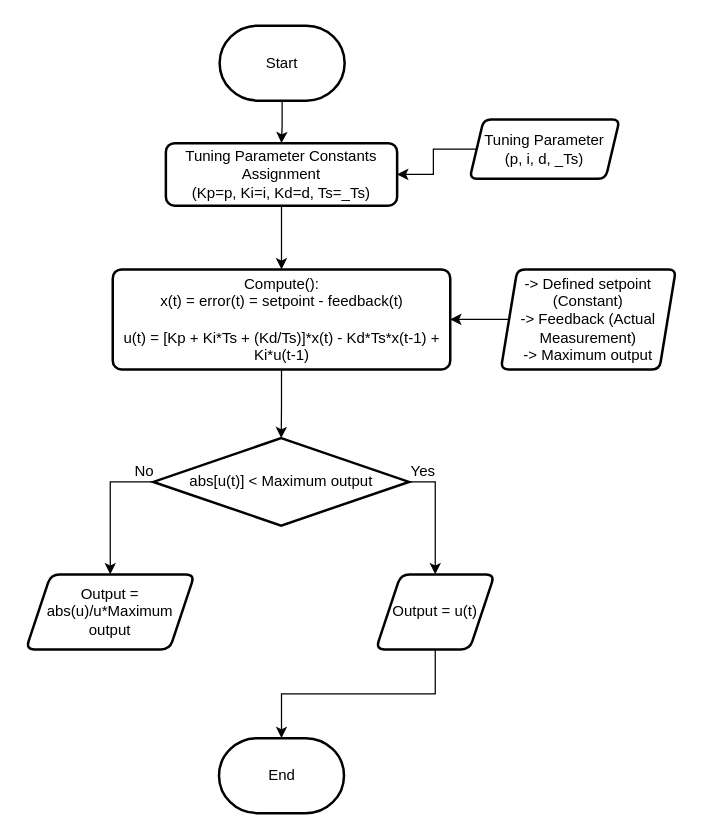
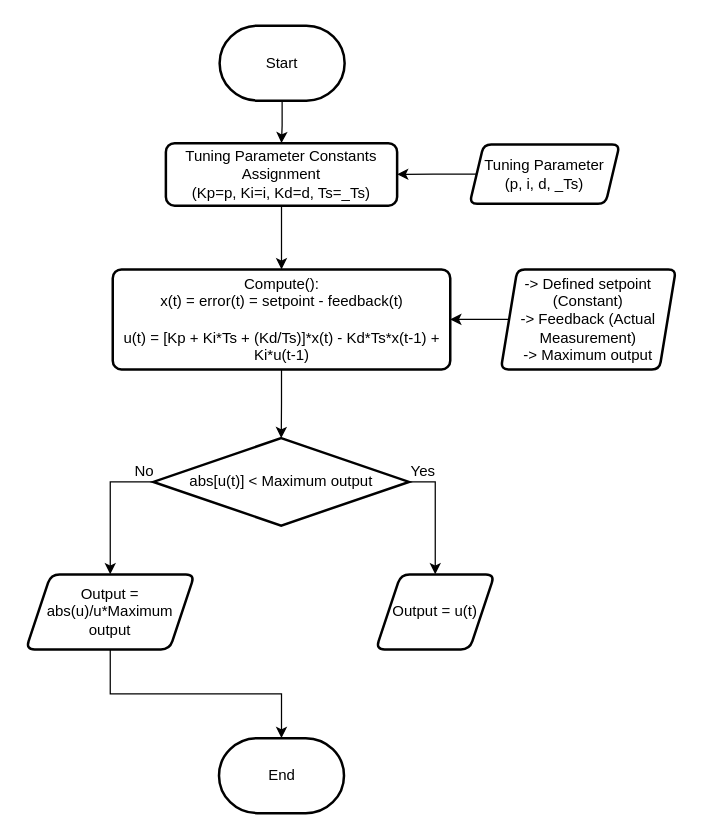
node "Tuning Parameter (p, i, d, _Ts)": moved (544, 149) -> (544, 174)
edge "Output = abs(u)/u*Maximum output" -> "End": added
edge "Output = u(t)" -> "End": removed
